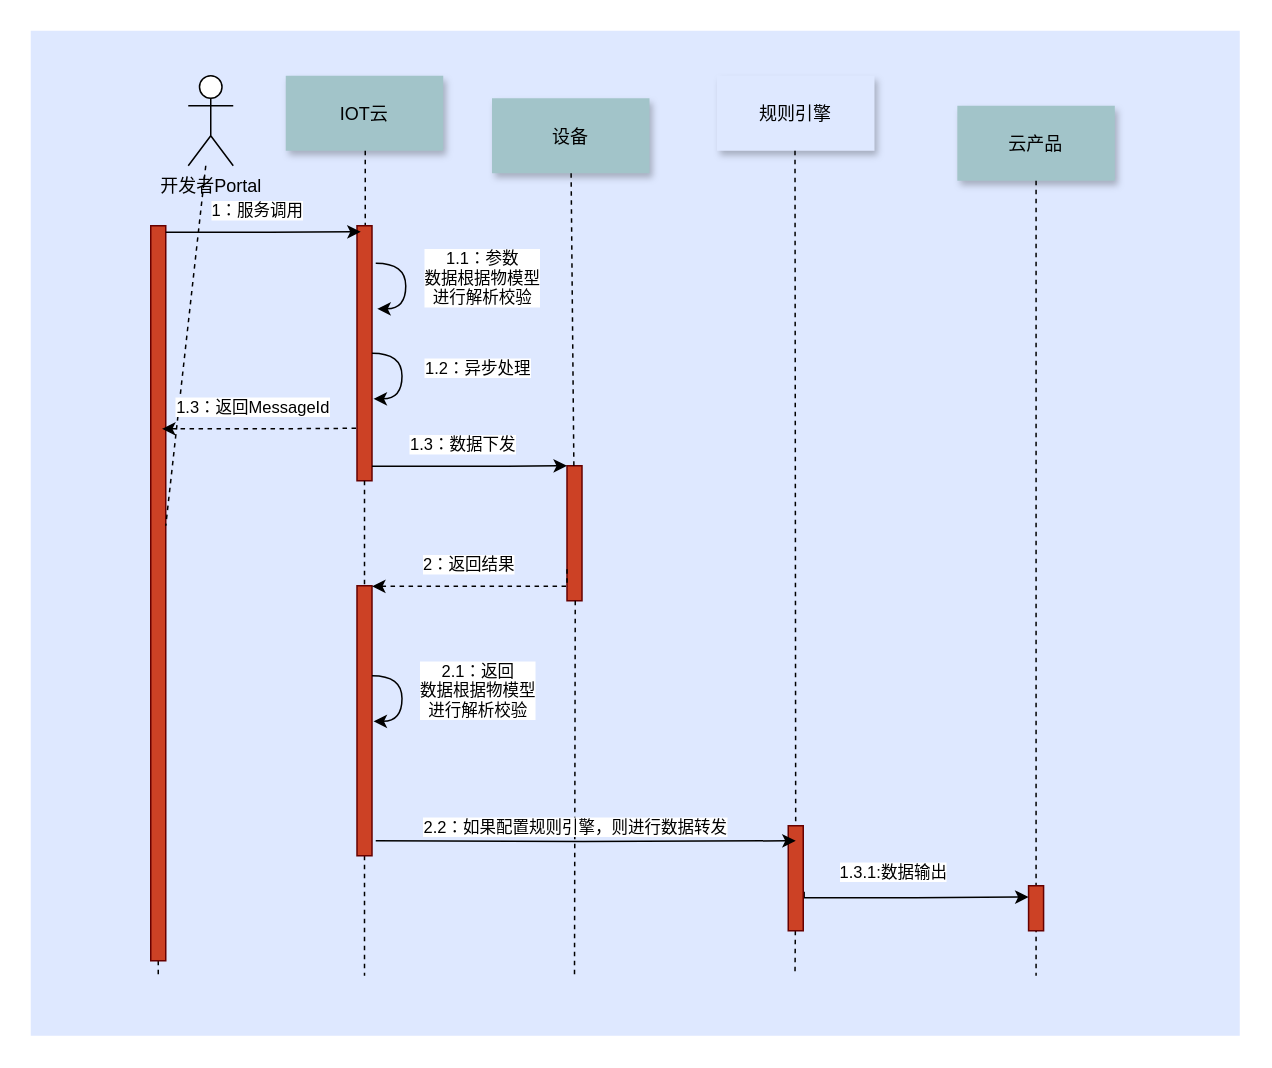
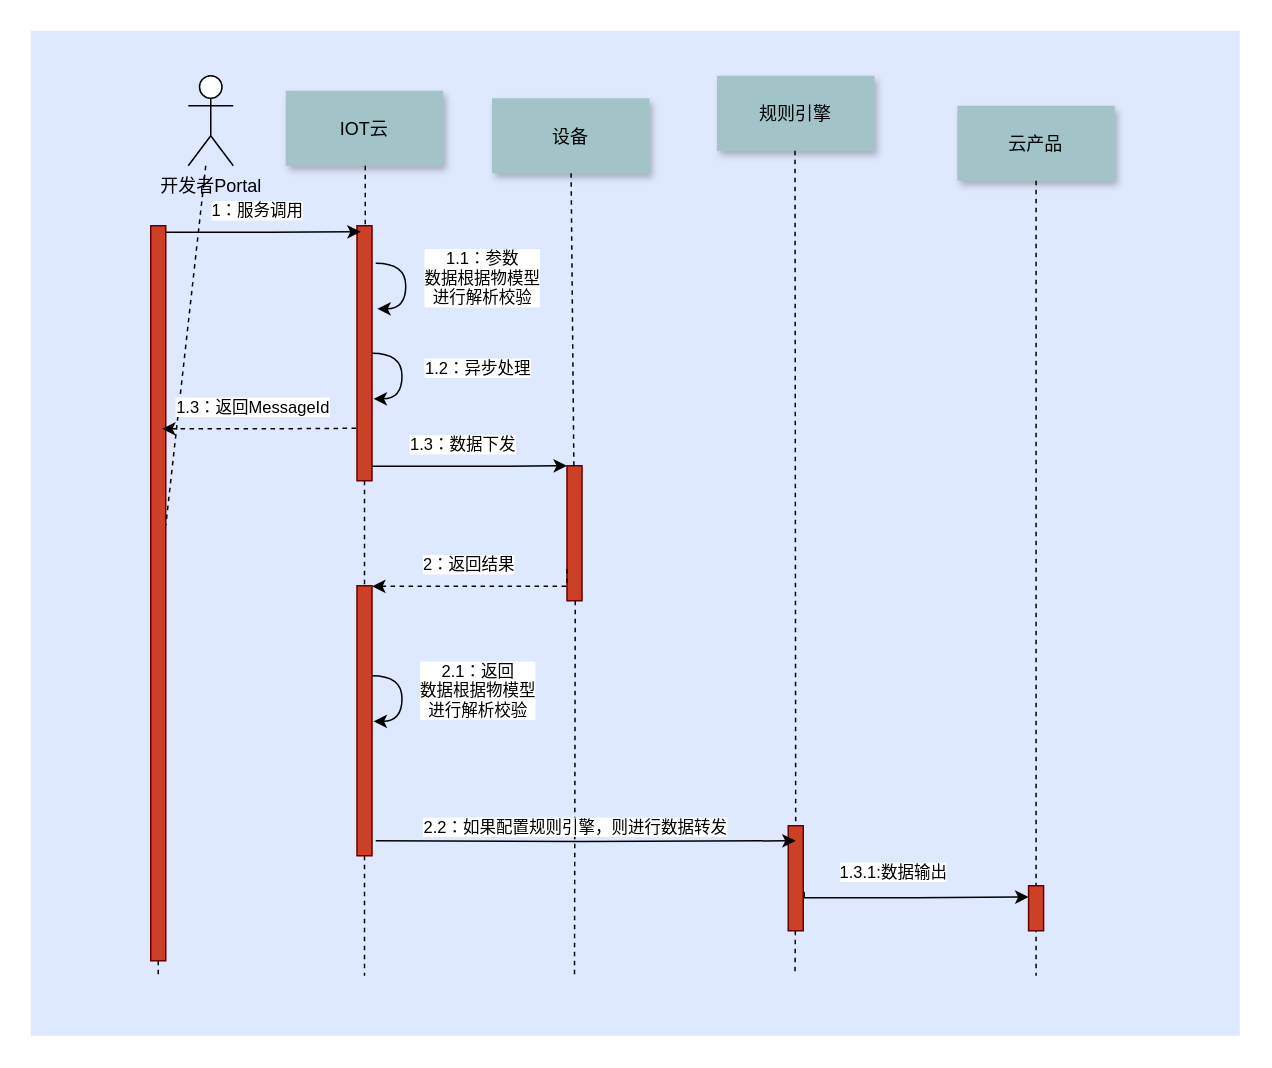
node "IOT云": moved (365, 113) -> (365, 128)
node "规则引擎": fillcolor #dee8ff -> #a2c4c9
